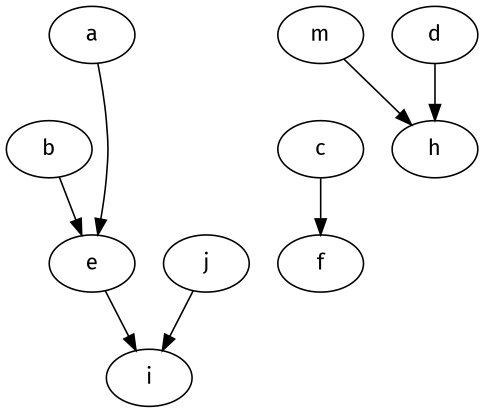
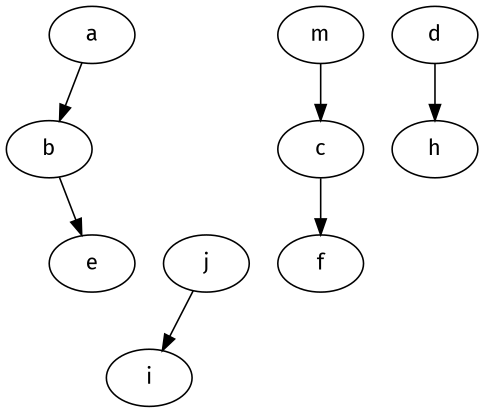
edge "m" -> "h": now "m" -> "c"
edge "a" -> "e": now "a" -> "b"
edge "e" -> "i": removed
